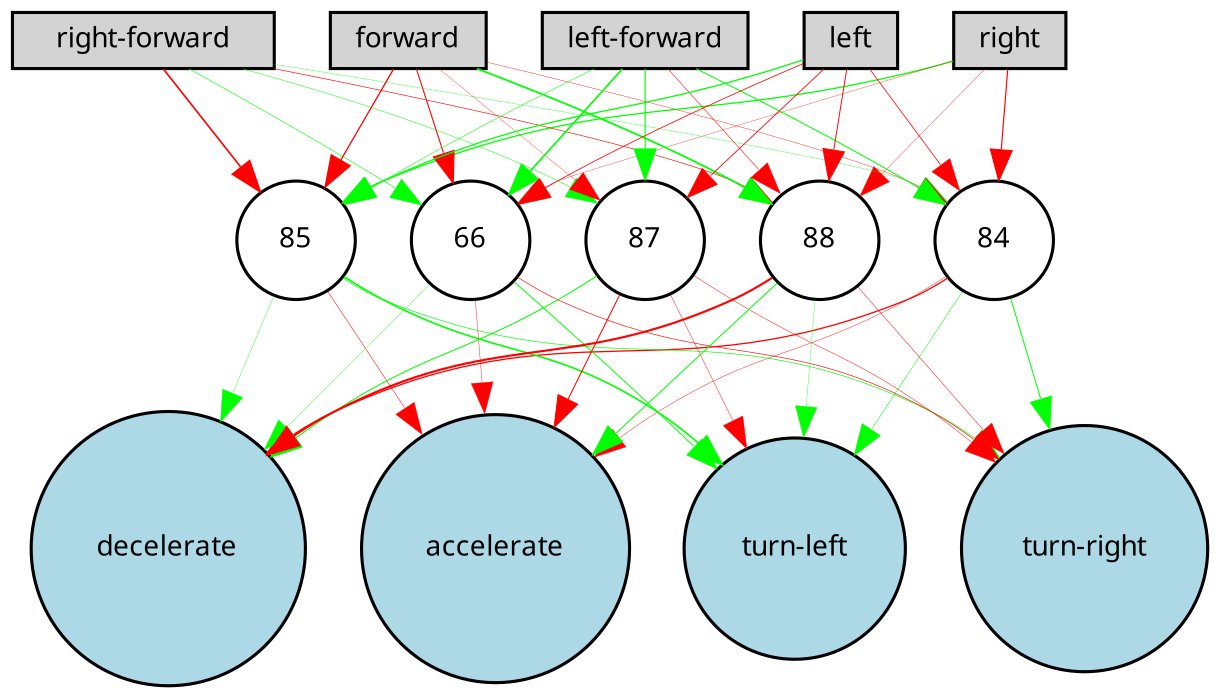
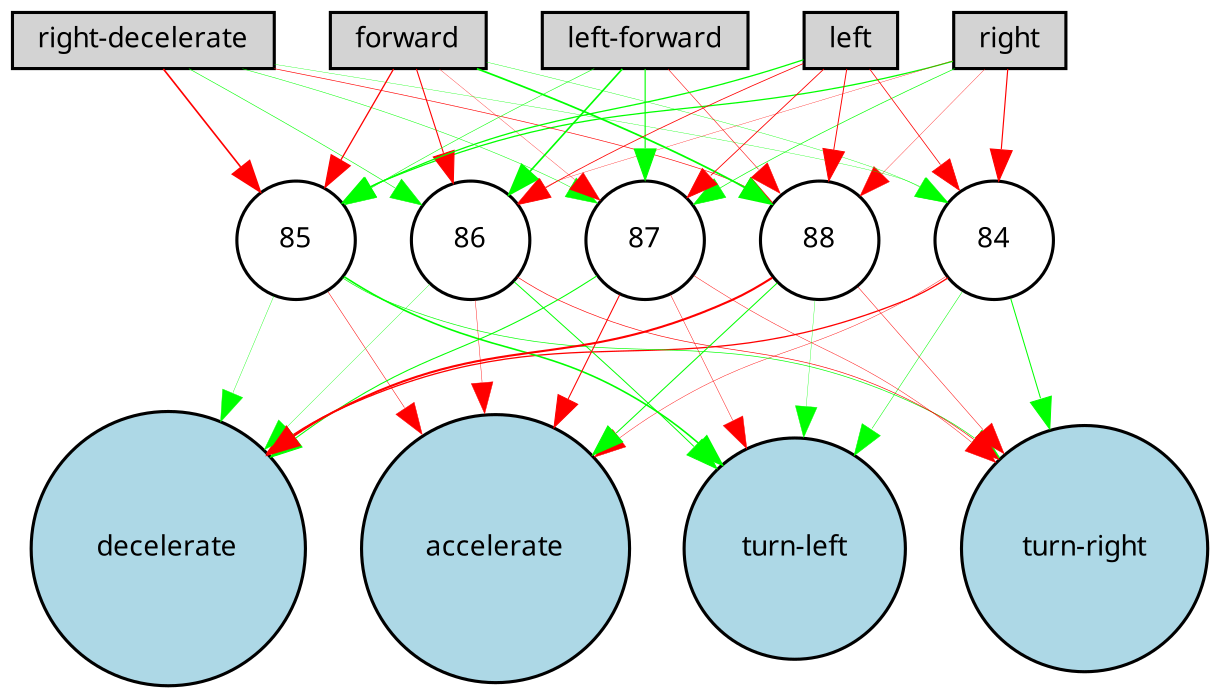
node "right-forward": label "right-forward" -> "right-decelerate"
edge "right" -> "87": added
edge "forward" -> "84": color red -> green
edge "left-forward" -> "84": removed
node "66": label "66" -> "86"
